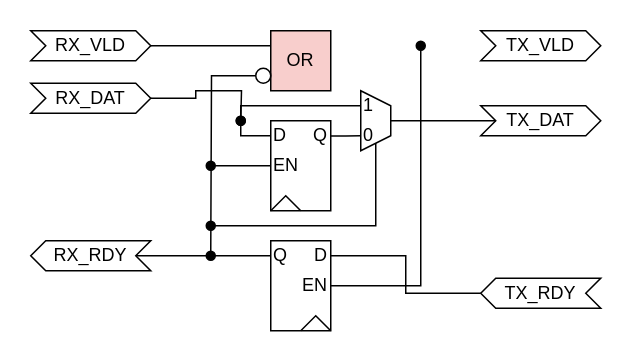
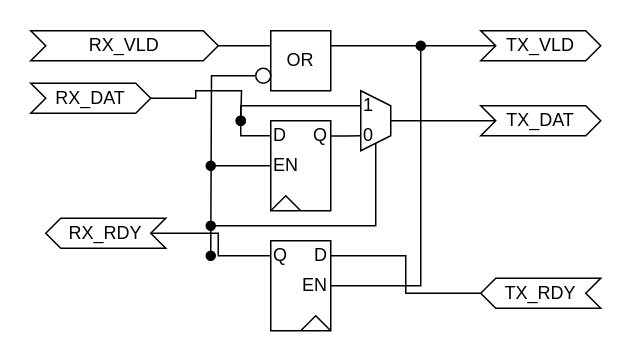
node "RX_VLD": size 120x30 -> 188x30
edge "TX_VLD" -- "OR": added
node "OR": fillcolor #f8cecc -> #ffffff
node "RX_RDY": moved (91, 256) -> (106, 233)
